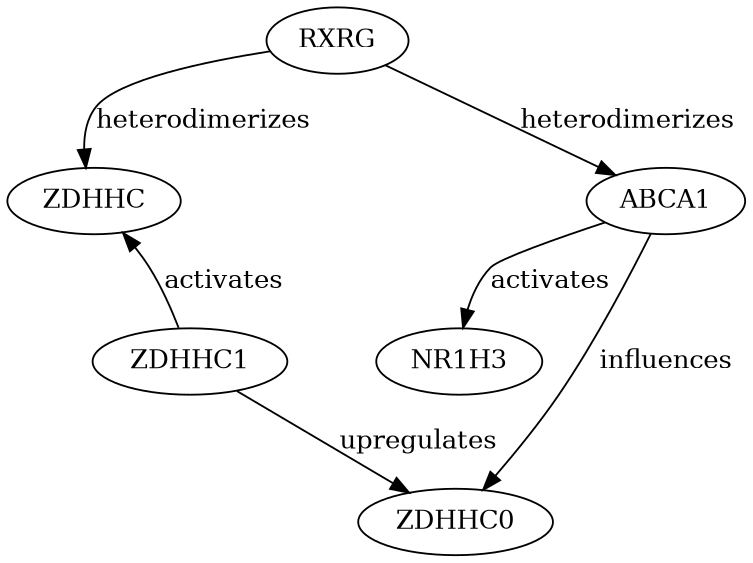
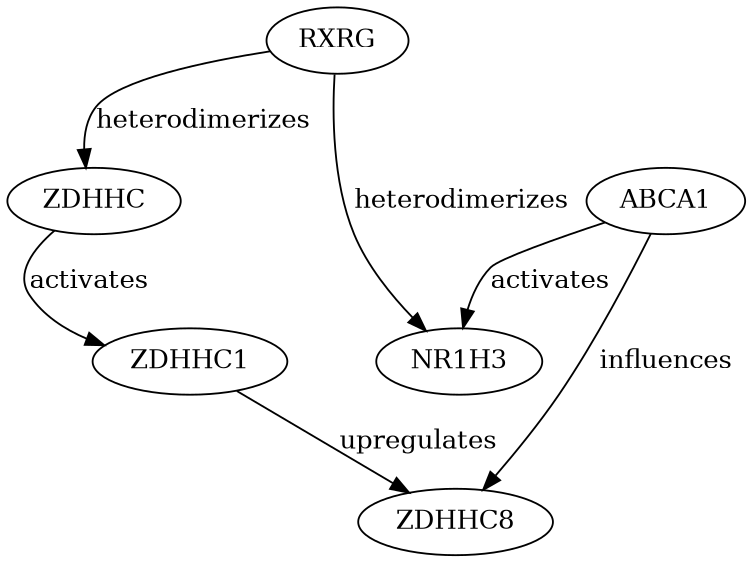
edge "RXRG" -> "ABCA1": now "RXRG" -> "NR1H3"
edge "ZDHHC1" -> "ZDHHC": reversed
node "ZDHHC0": label "ZDHHC0" -> "ZDHHC8"
